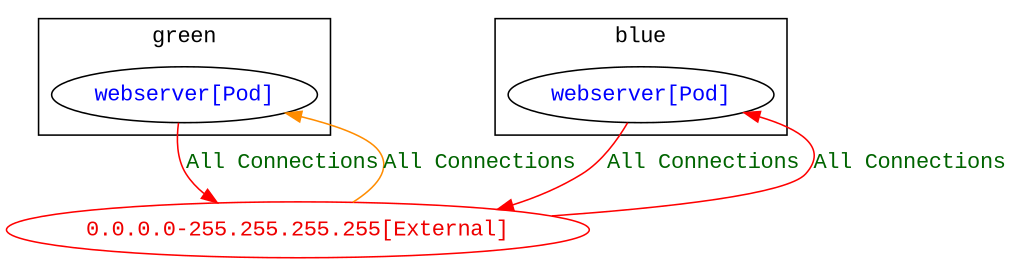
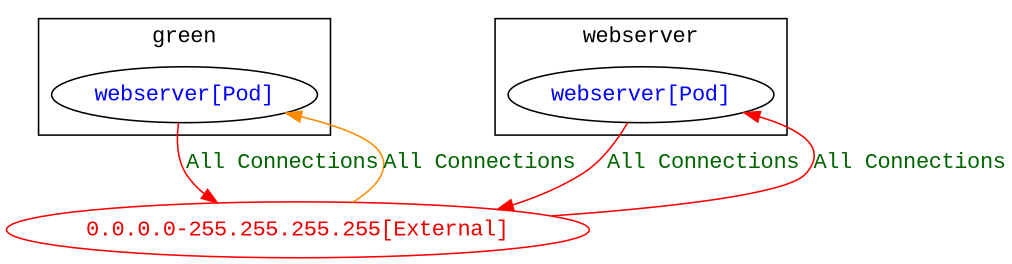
cluster "blue": label "blue" -> "webserver"
